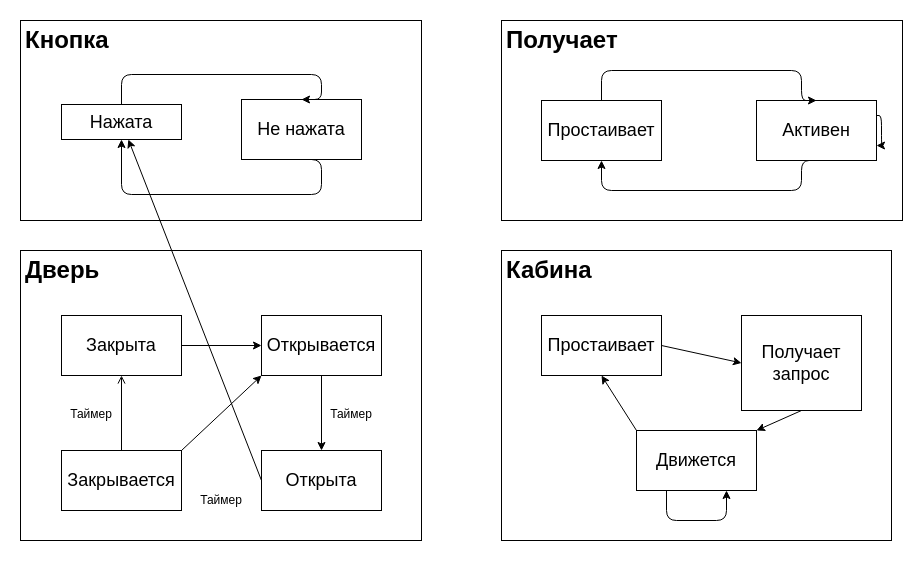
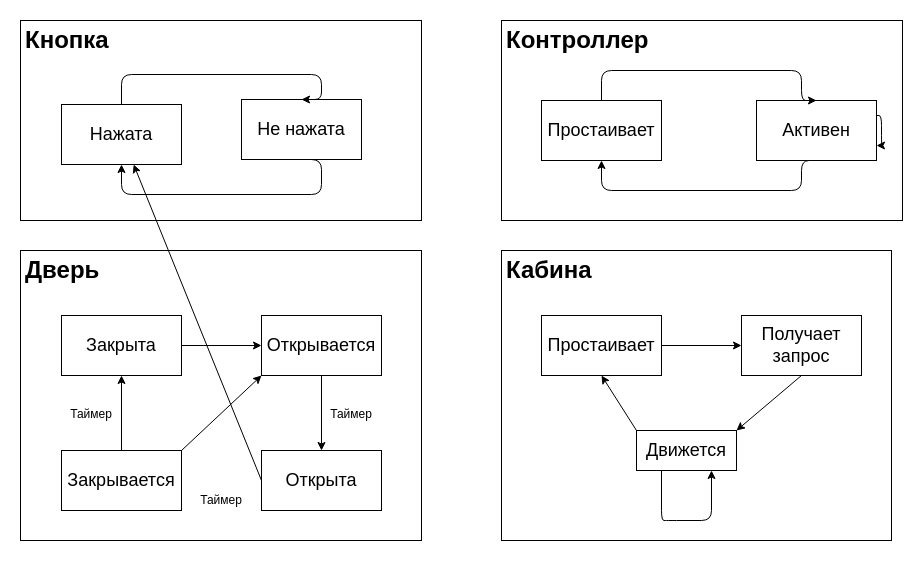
node "Получает": label "Получает" -> "Контроллер"
node "Нажата": size 120x35 -> 120x60
node "Получает запрос": size 120x95 -> 120x60
edge "Закрывается" -> "Закрыта": arrowhead open -> classic
node "Движется": size 120x60 -> 100x40
